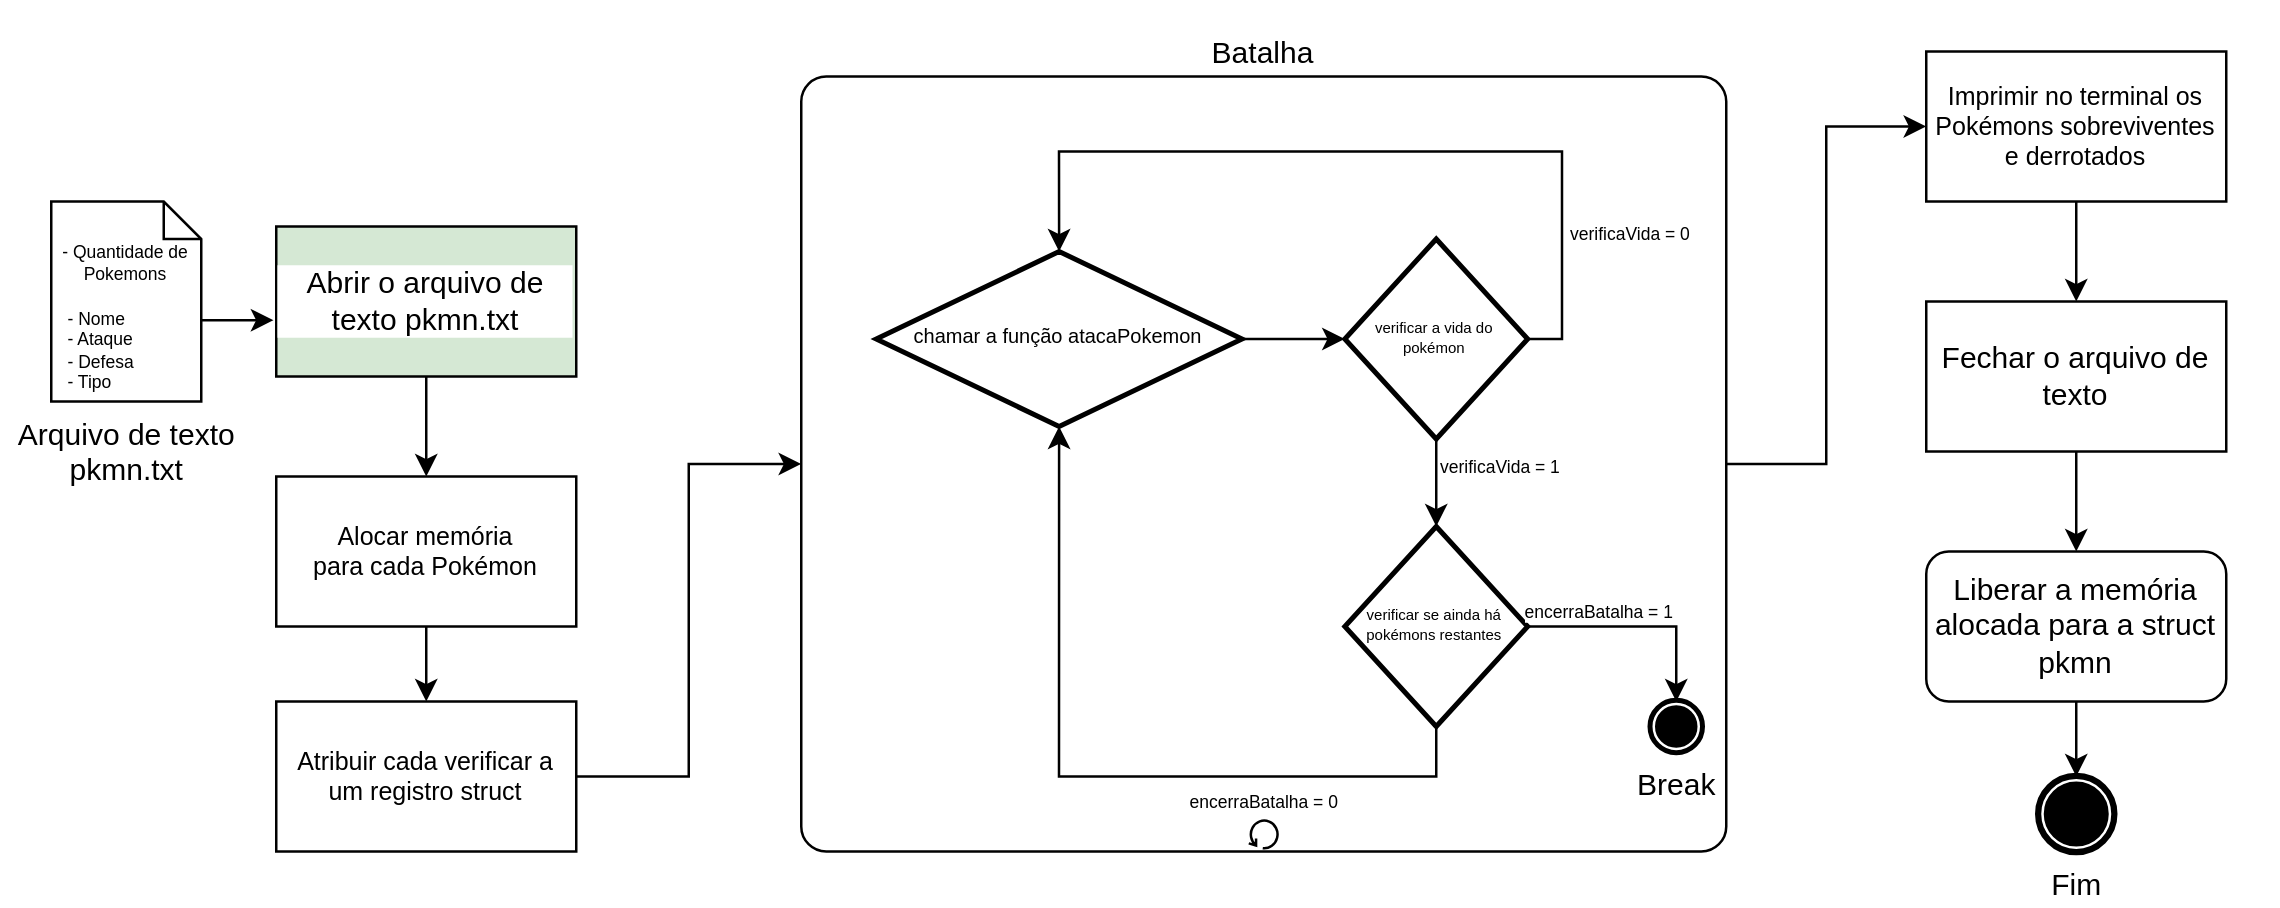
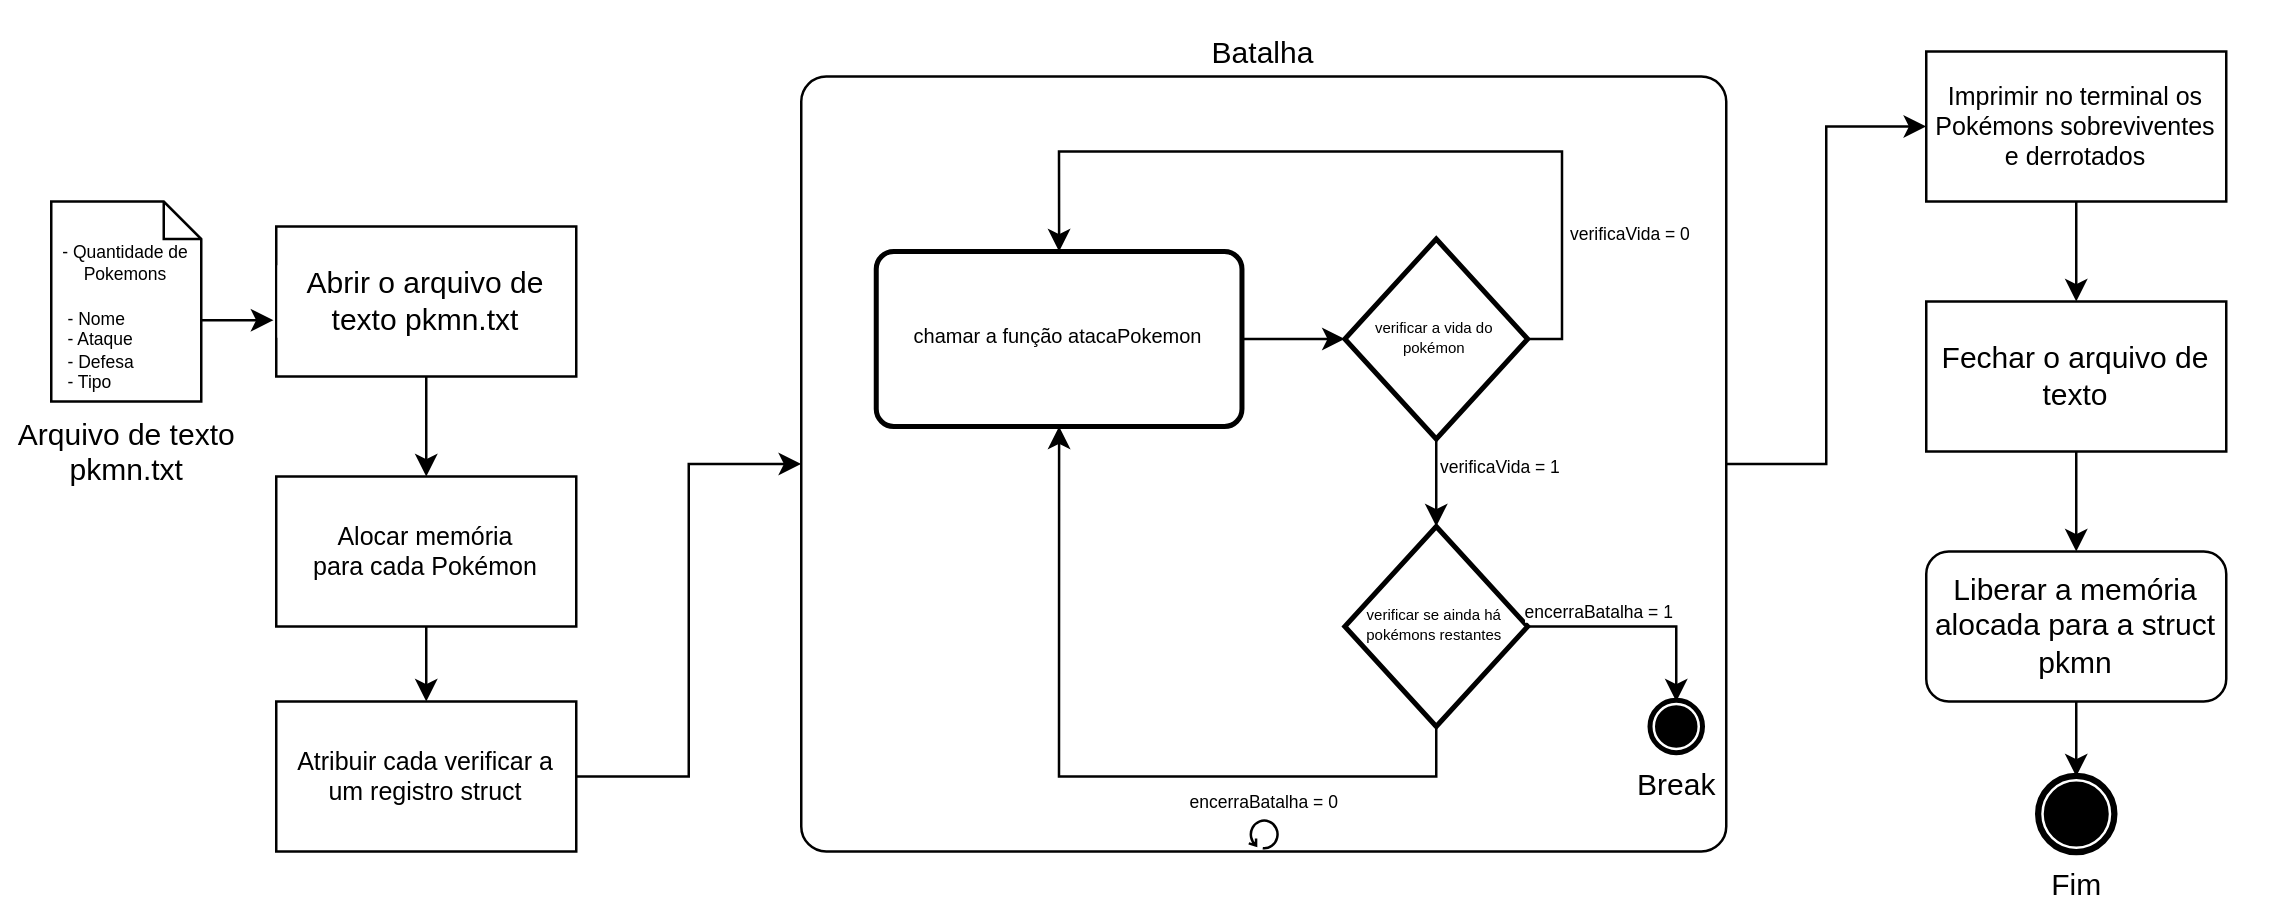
node "Abrir o arquivo de texto pkmn.txt": fillcolor #d5e8d4 -> #ffffff
node "chamar a função atacaPokemon": shape diamond -> rounded rectangle
